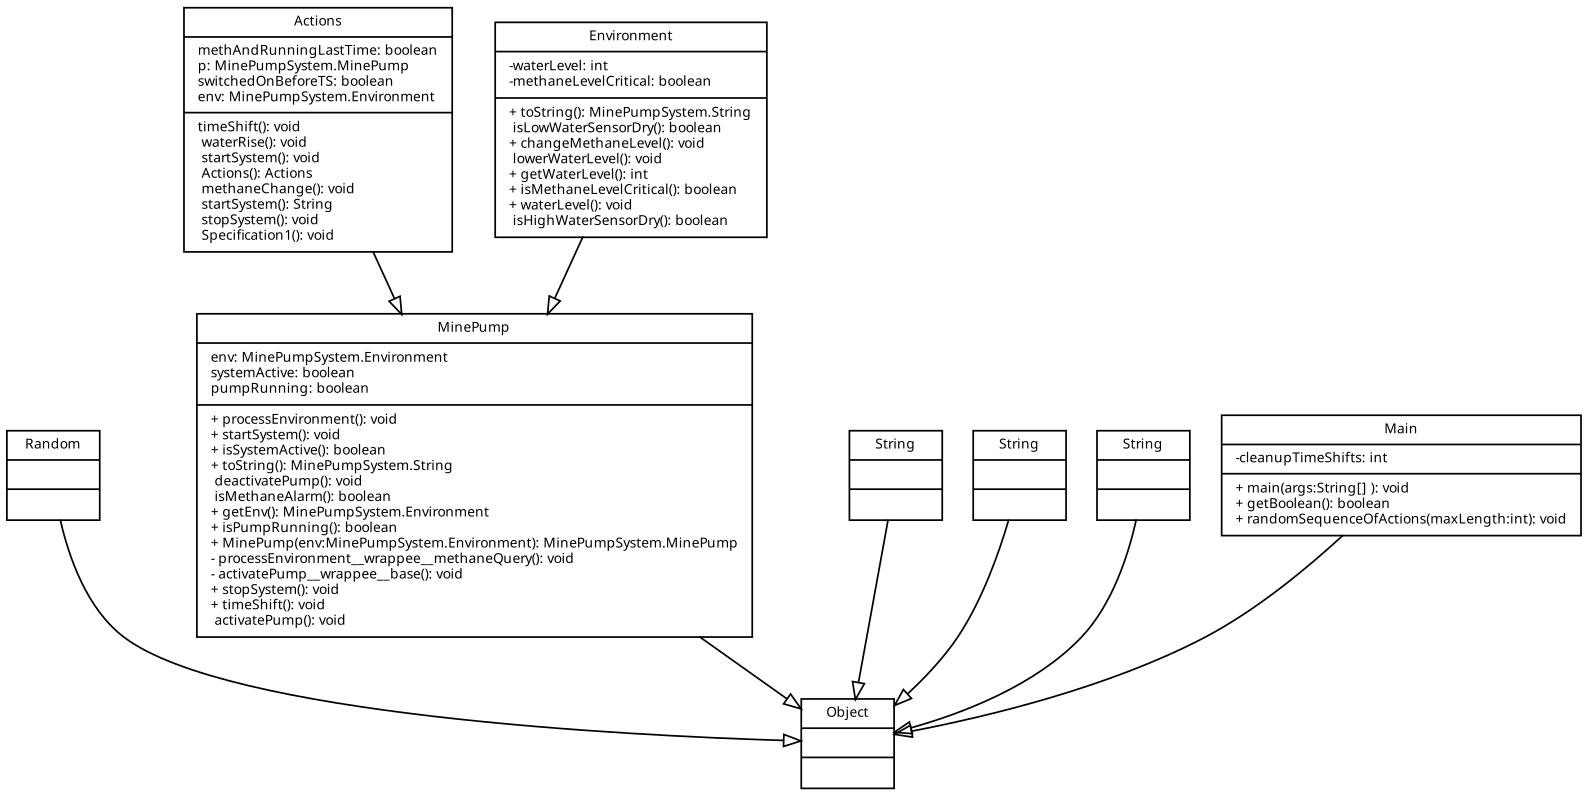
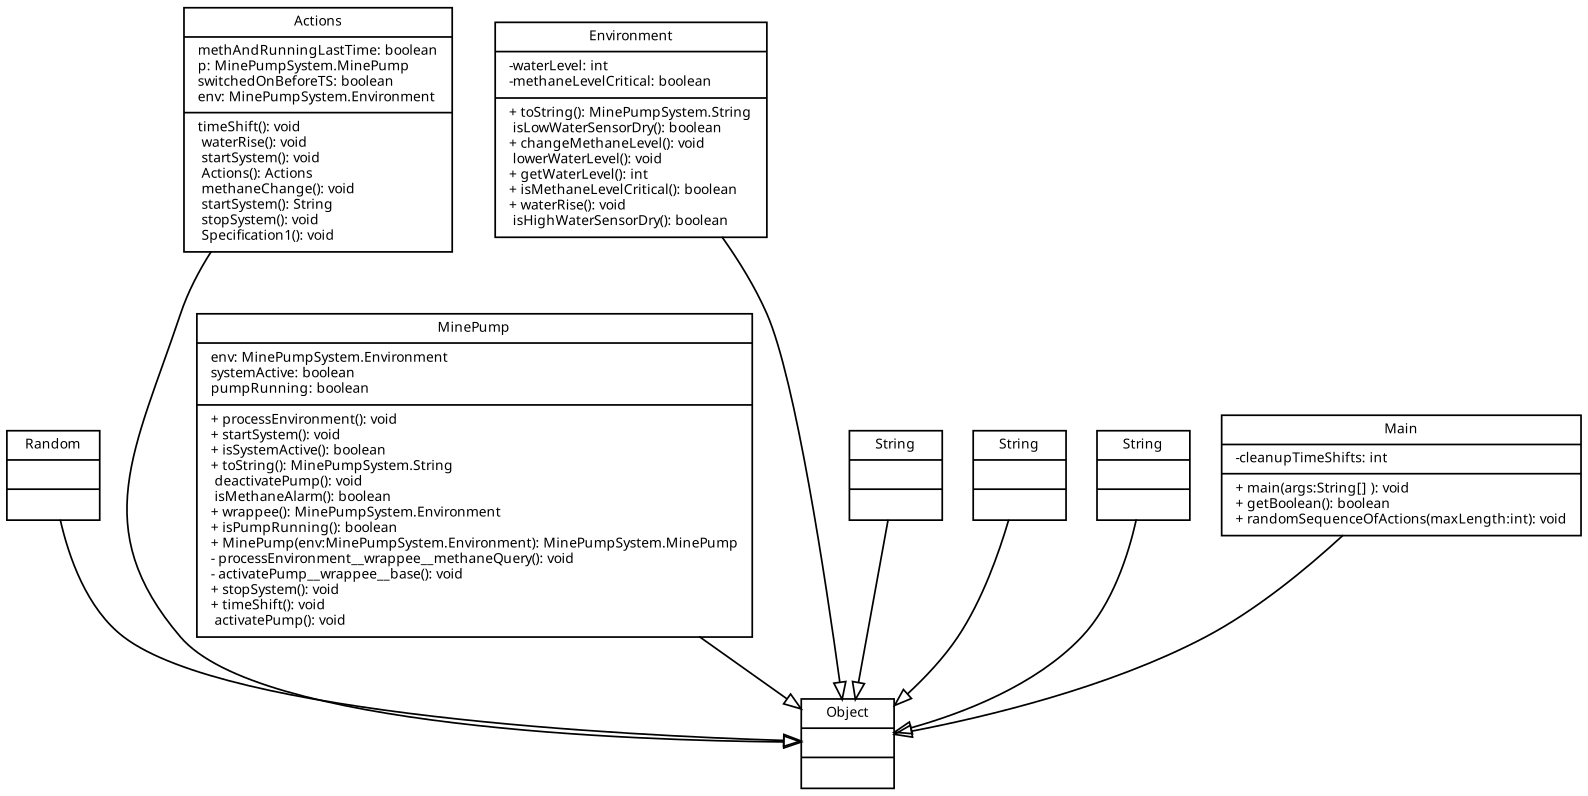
node "Environment": text "+ waterLevel(): void" -> "+ waterRise(): void"
edge "Environment" -> "MinePump": now "Environment" -> "Object"
edge "Actions" -> "MinePump": now "Actions" -> "Object"
node "MinePump": text "+ getEnv(): MinePumpSystem.Environment" -> "+ wrappee(): MinePumpSystem.Environment"
